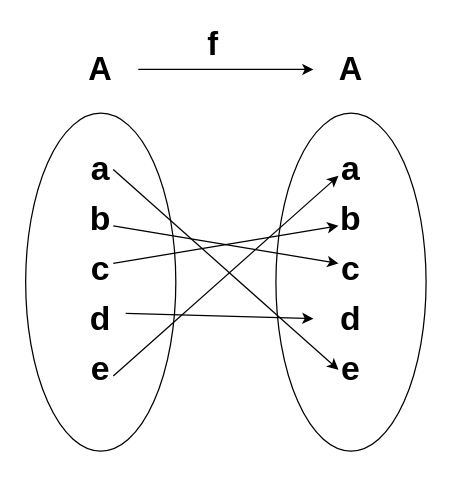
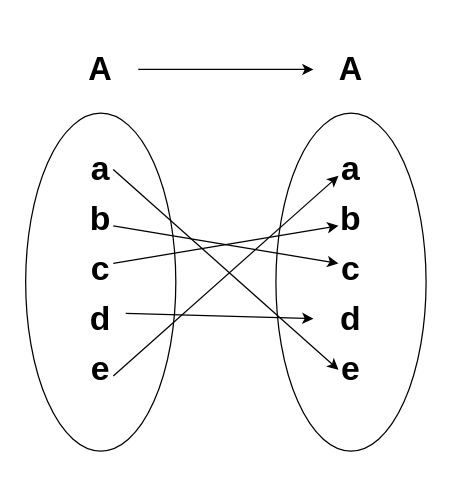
node "f": removed
